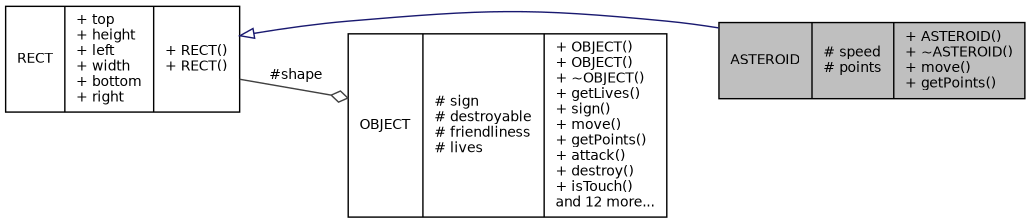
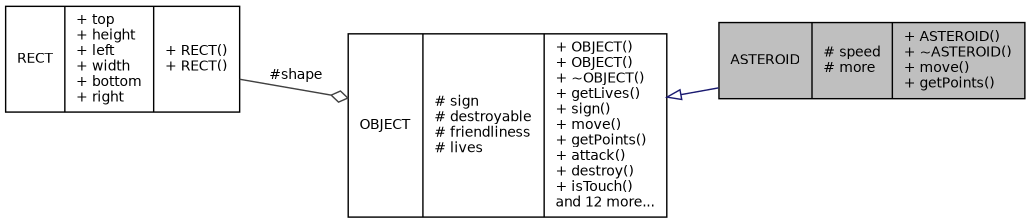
edge "ASTEROID" -> "RECT": now "ASTEROID" -> "OBJECT"
node "ASTEROID": text "# points" -> "# more"
